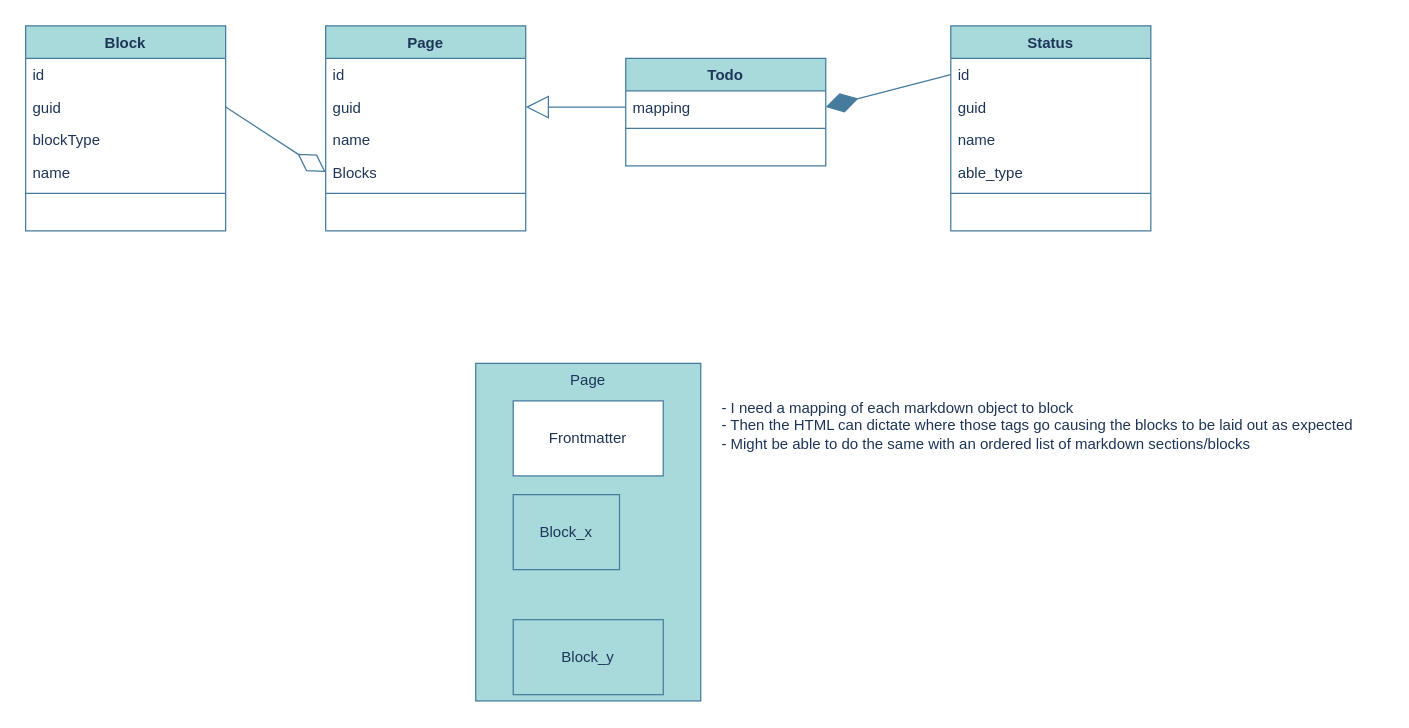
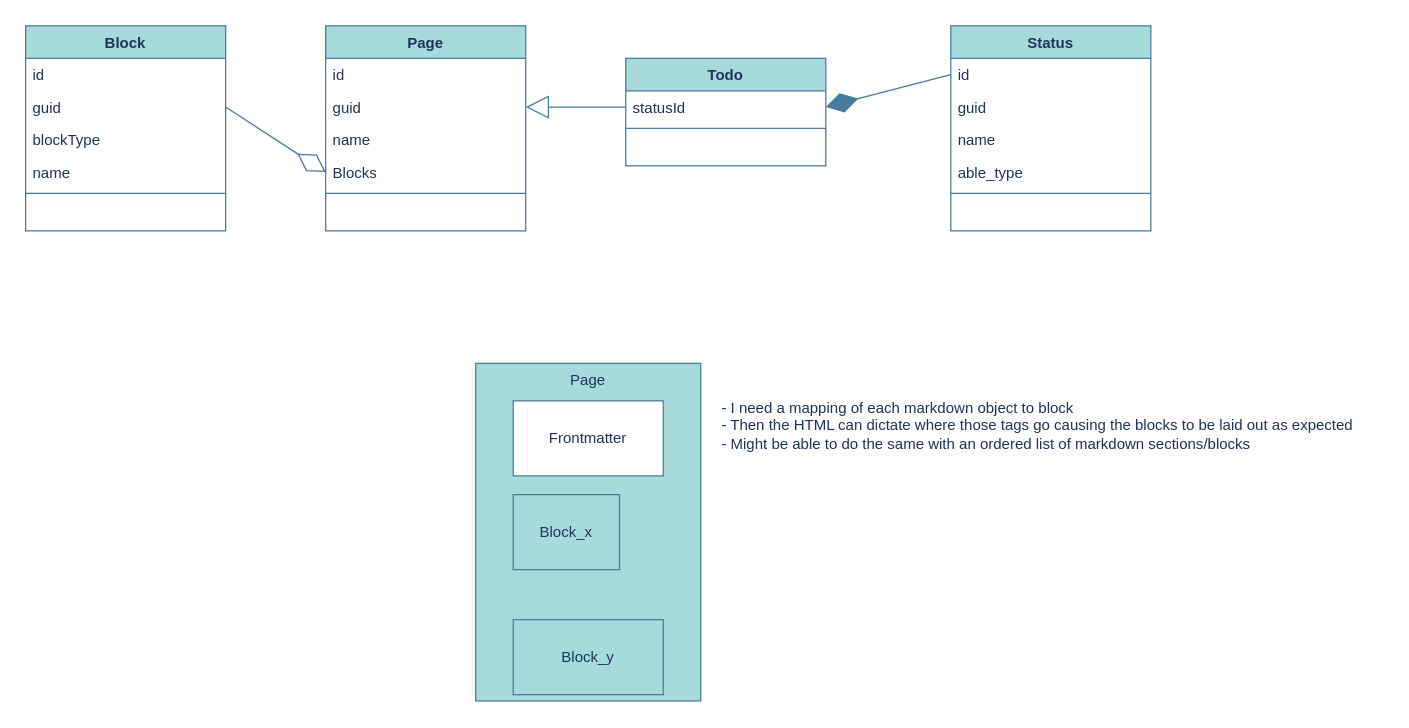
node "mapping": label "mapping" -> "statusId"
